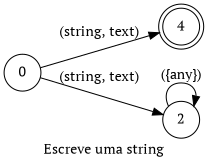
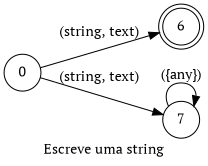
node "4": label "4" -> "6"
node "2": label "2" -> "7"
